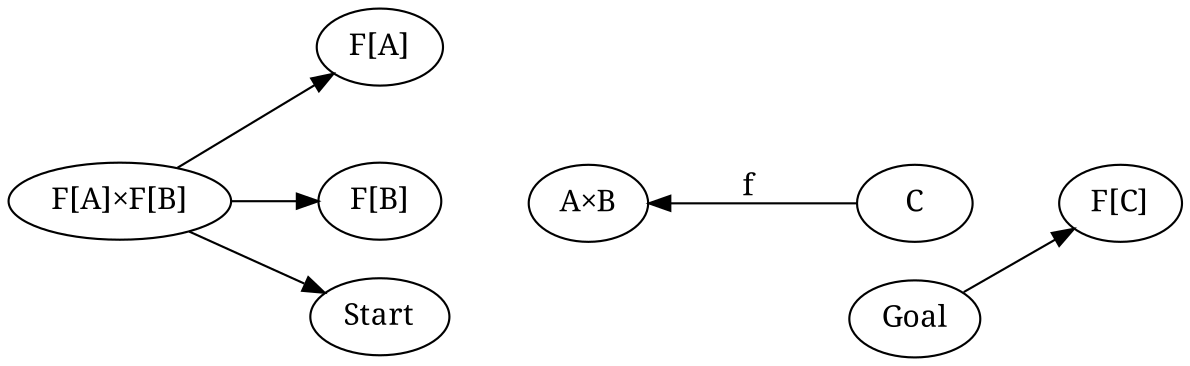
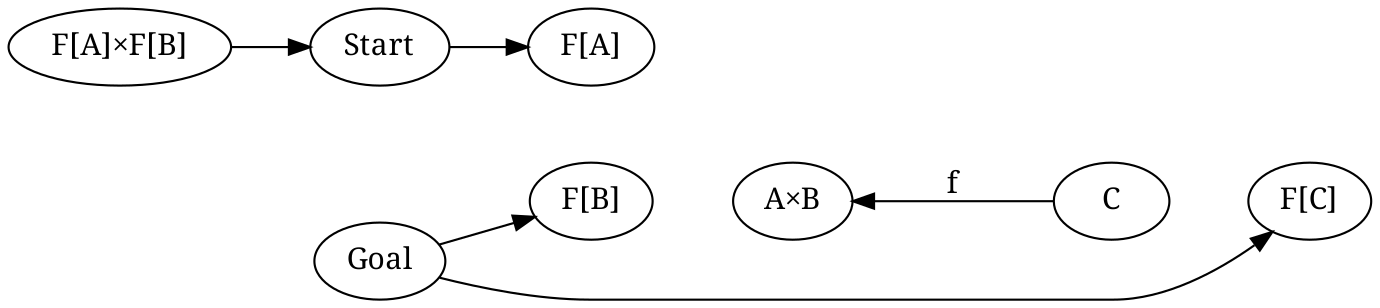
edge "F[A]×F[B]" -> "F[A]": now "Start" -> "F[A]"
edge "F[A]×F[B]" -> "F[B]": now "Goal" -> "F[B]"
